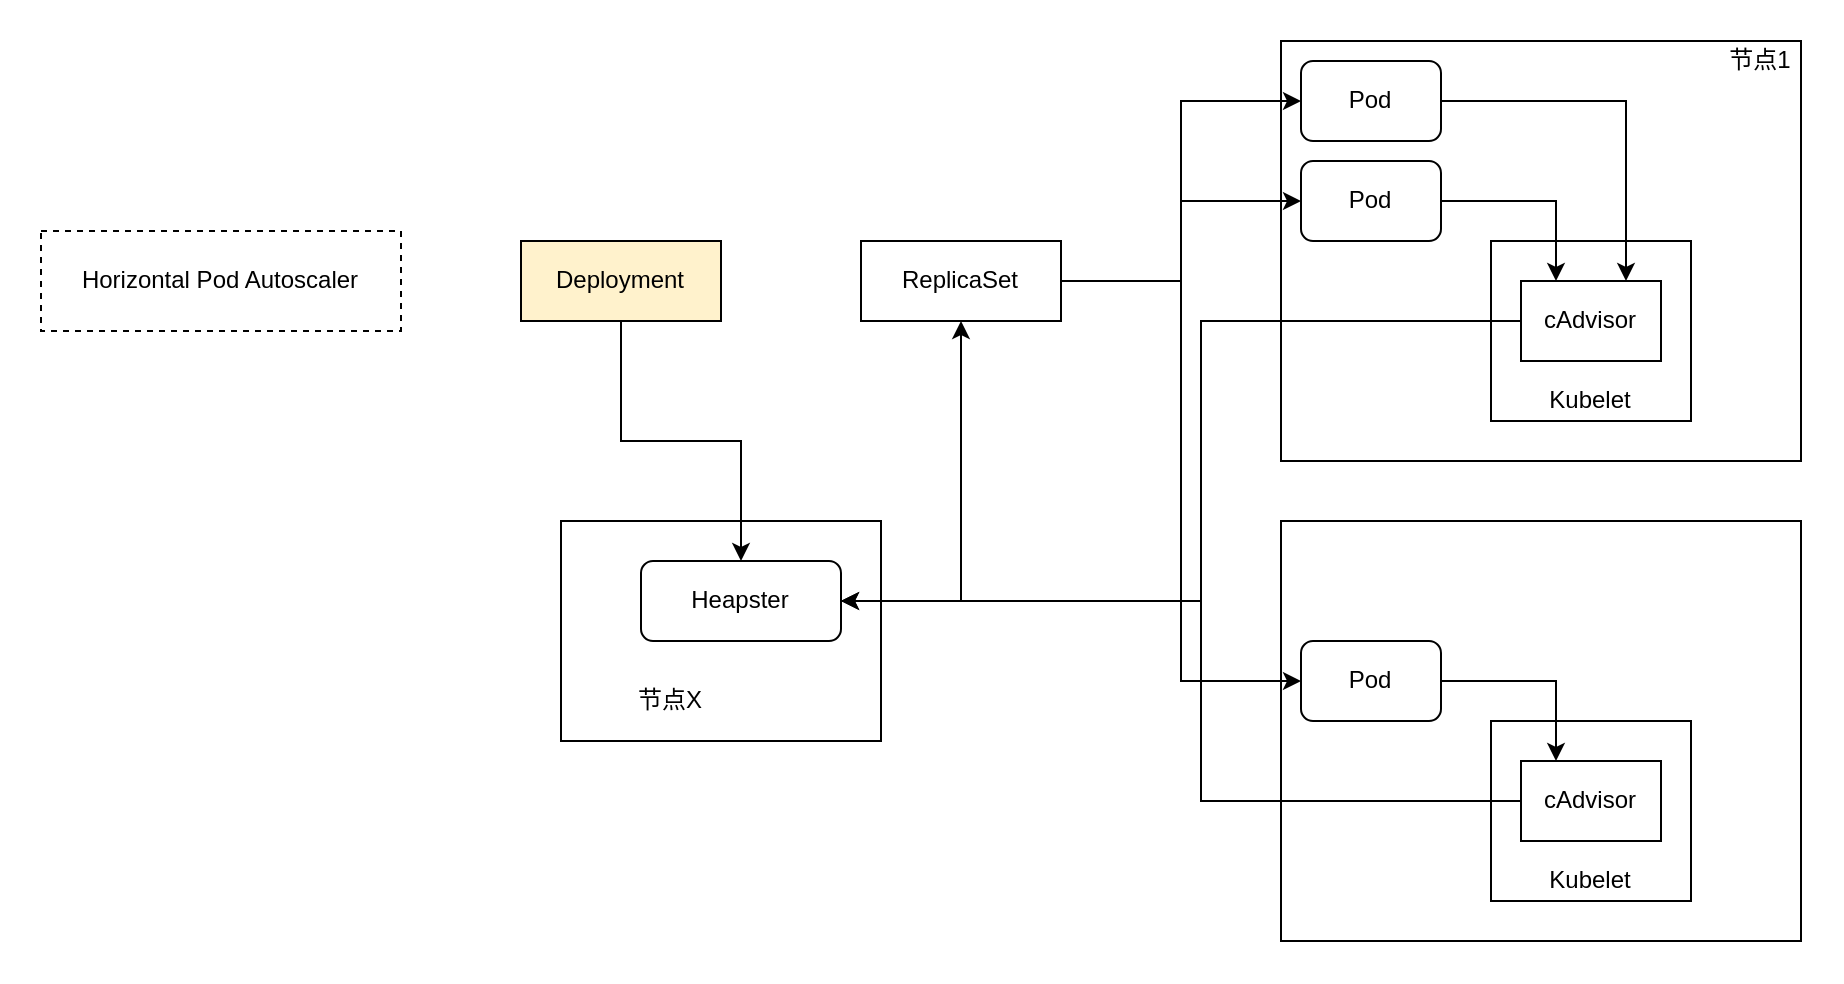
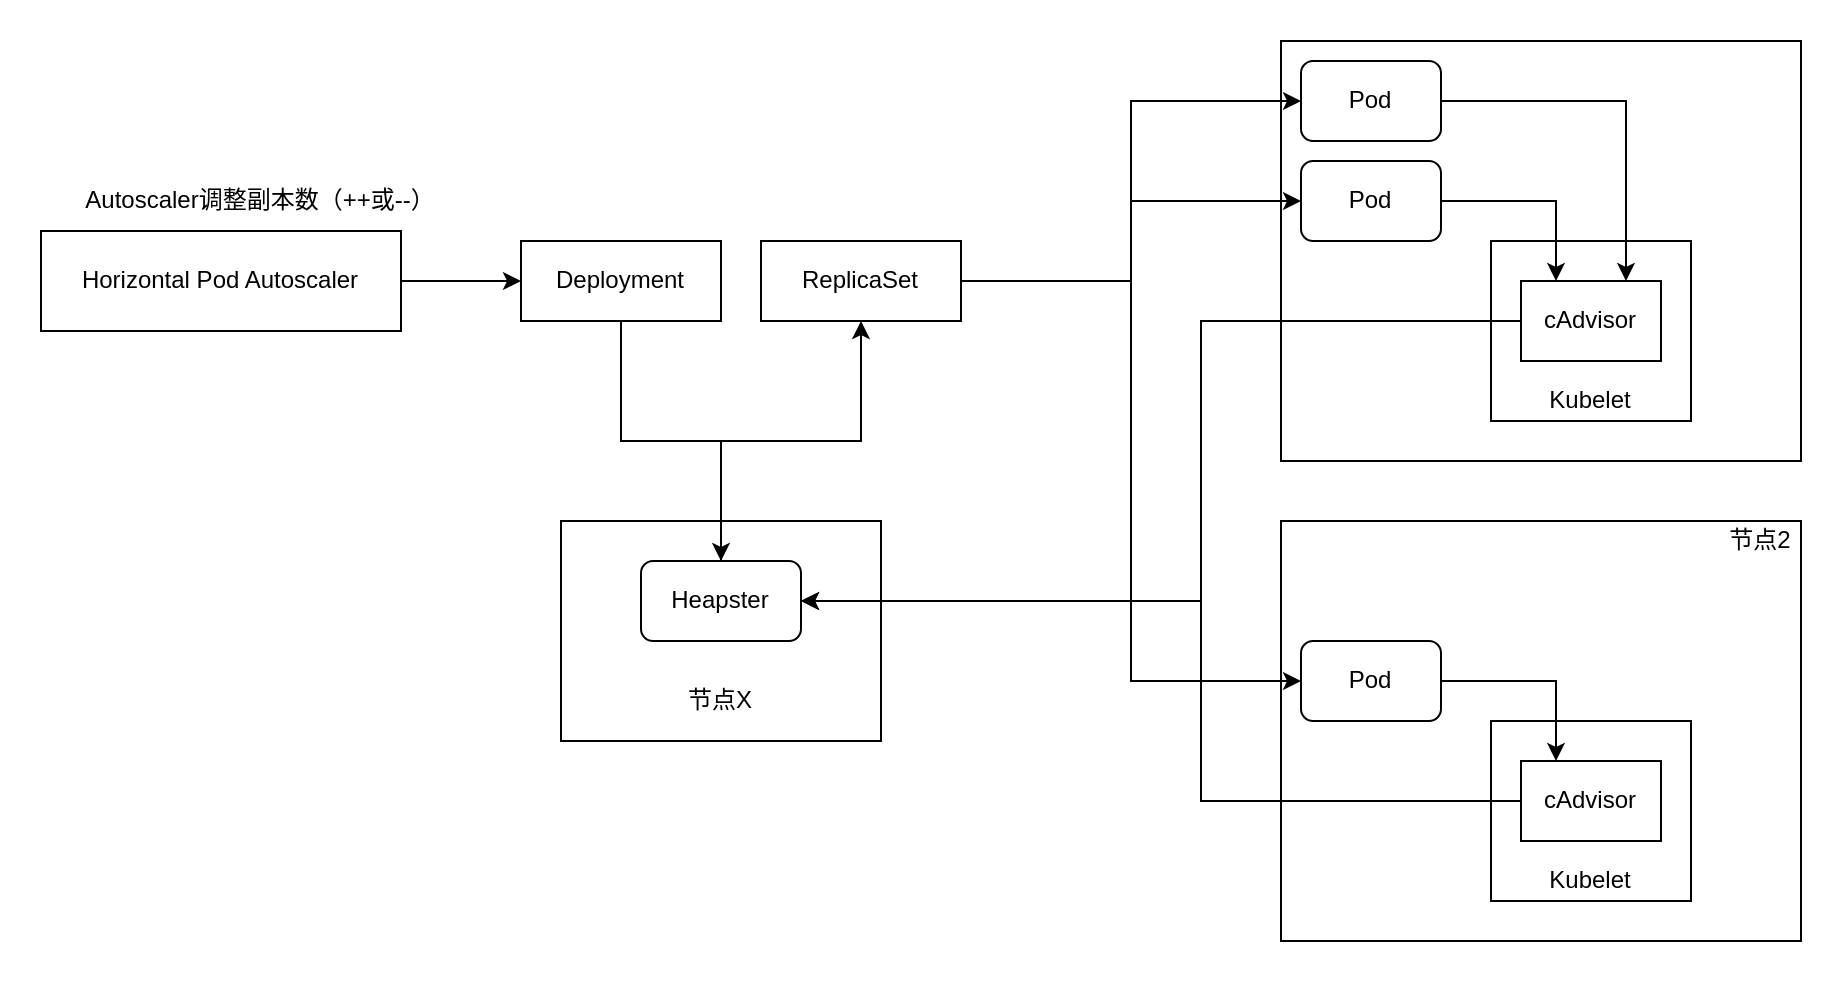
node "节点1": removed
node "Autoscaler调整副本数（++或--）": added
node "Horizontal Pod Autoscaler": style dashed -> solid
edge "Horizontal Pod Autoscaler" -> "Deployment": added
node "Deployment": fillcolor #fff2cc -> #ffffff
node "ReplicaSet": moved (961, 281) -> (861, 281)
node "节点2": added
node "Heapster": size 200x80 -> 160x80
node "节点X": moved (671, 701) -> (721, 701)
